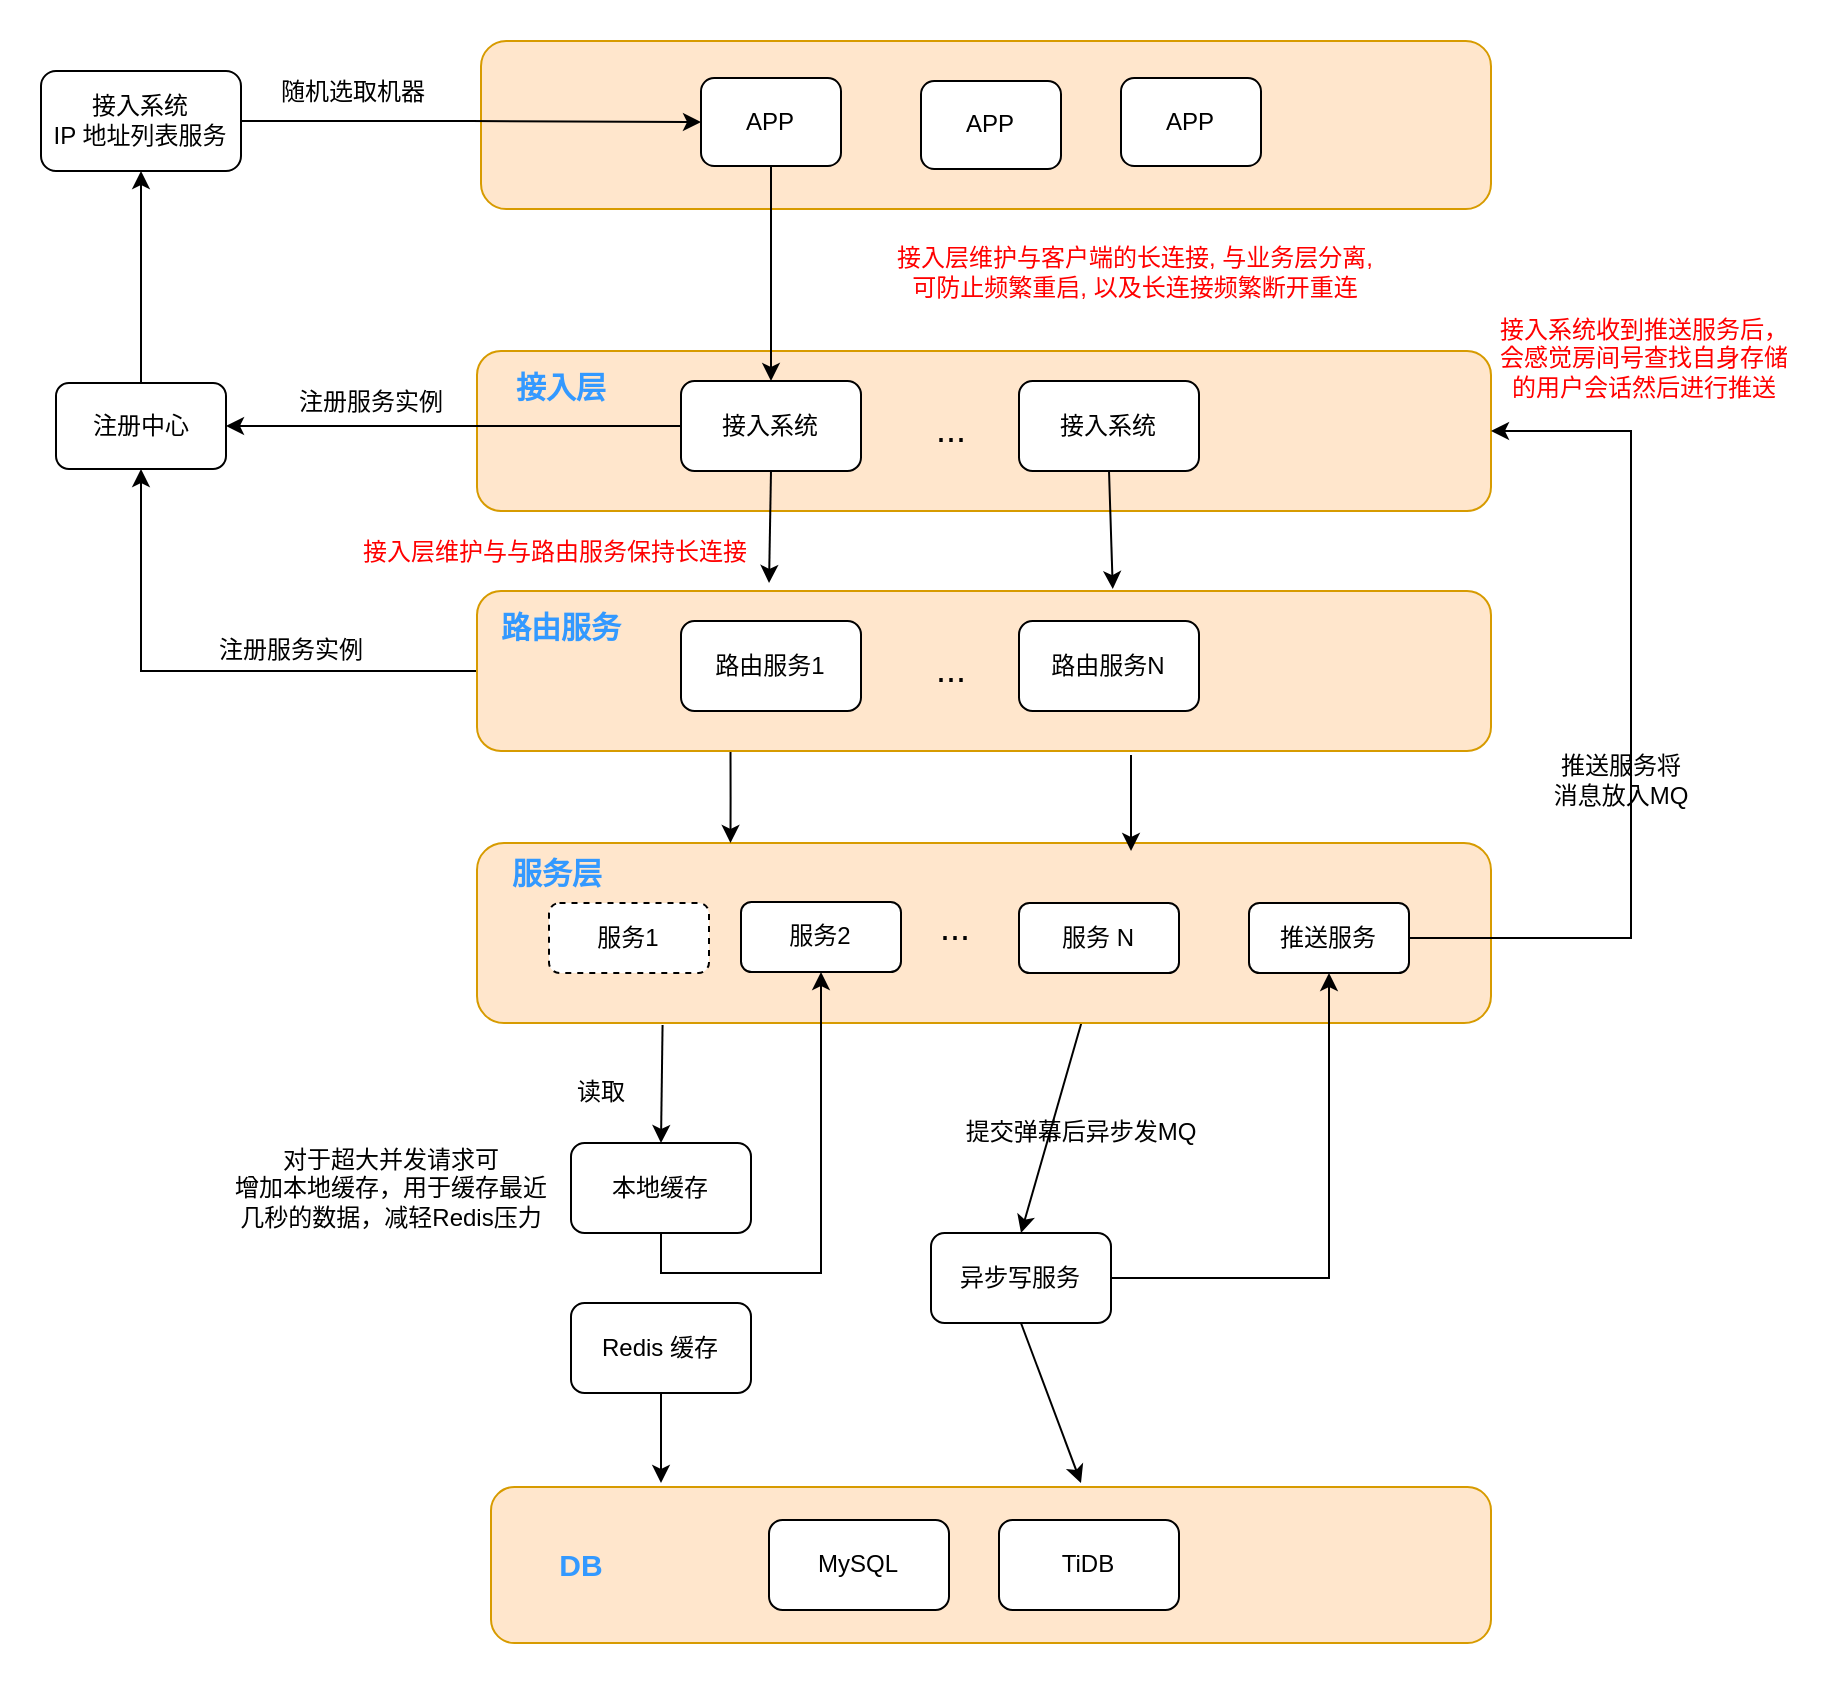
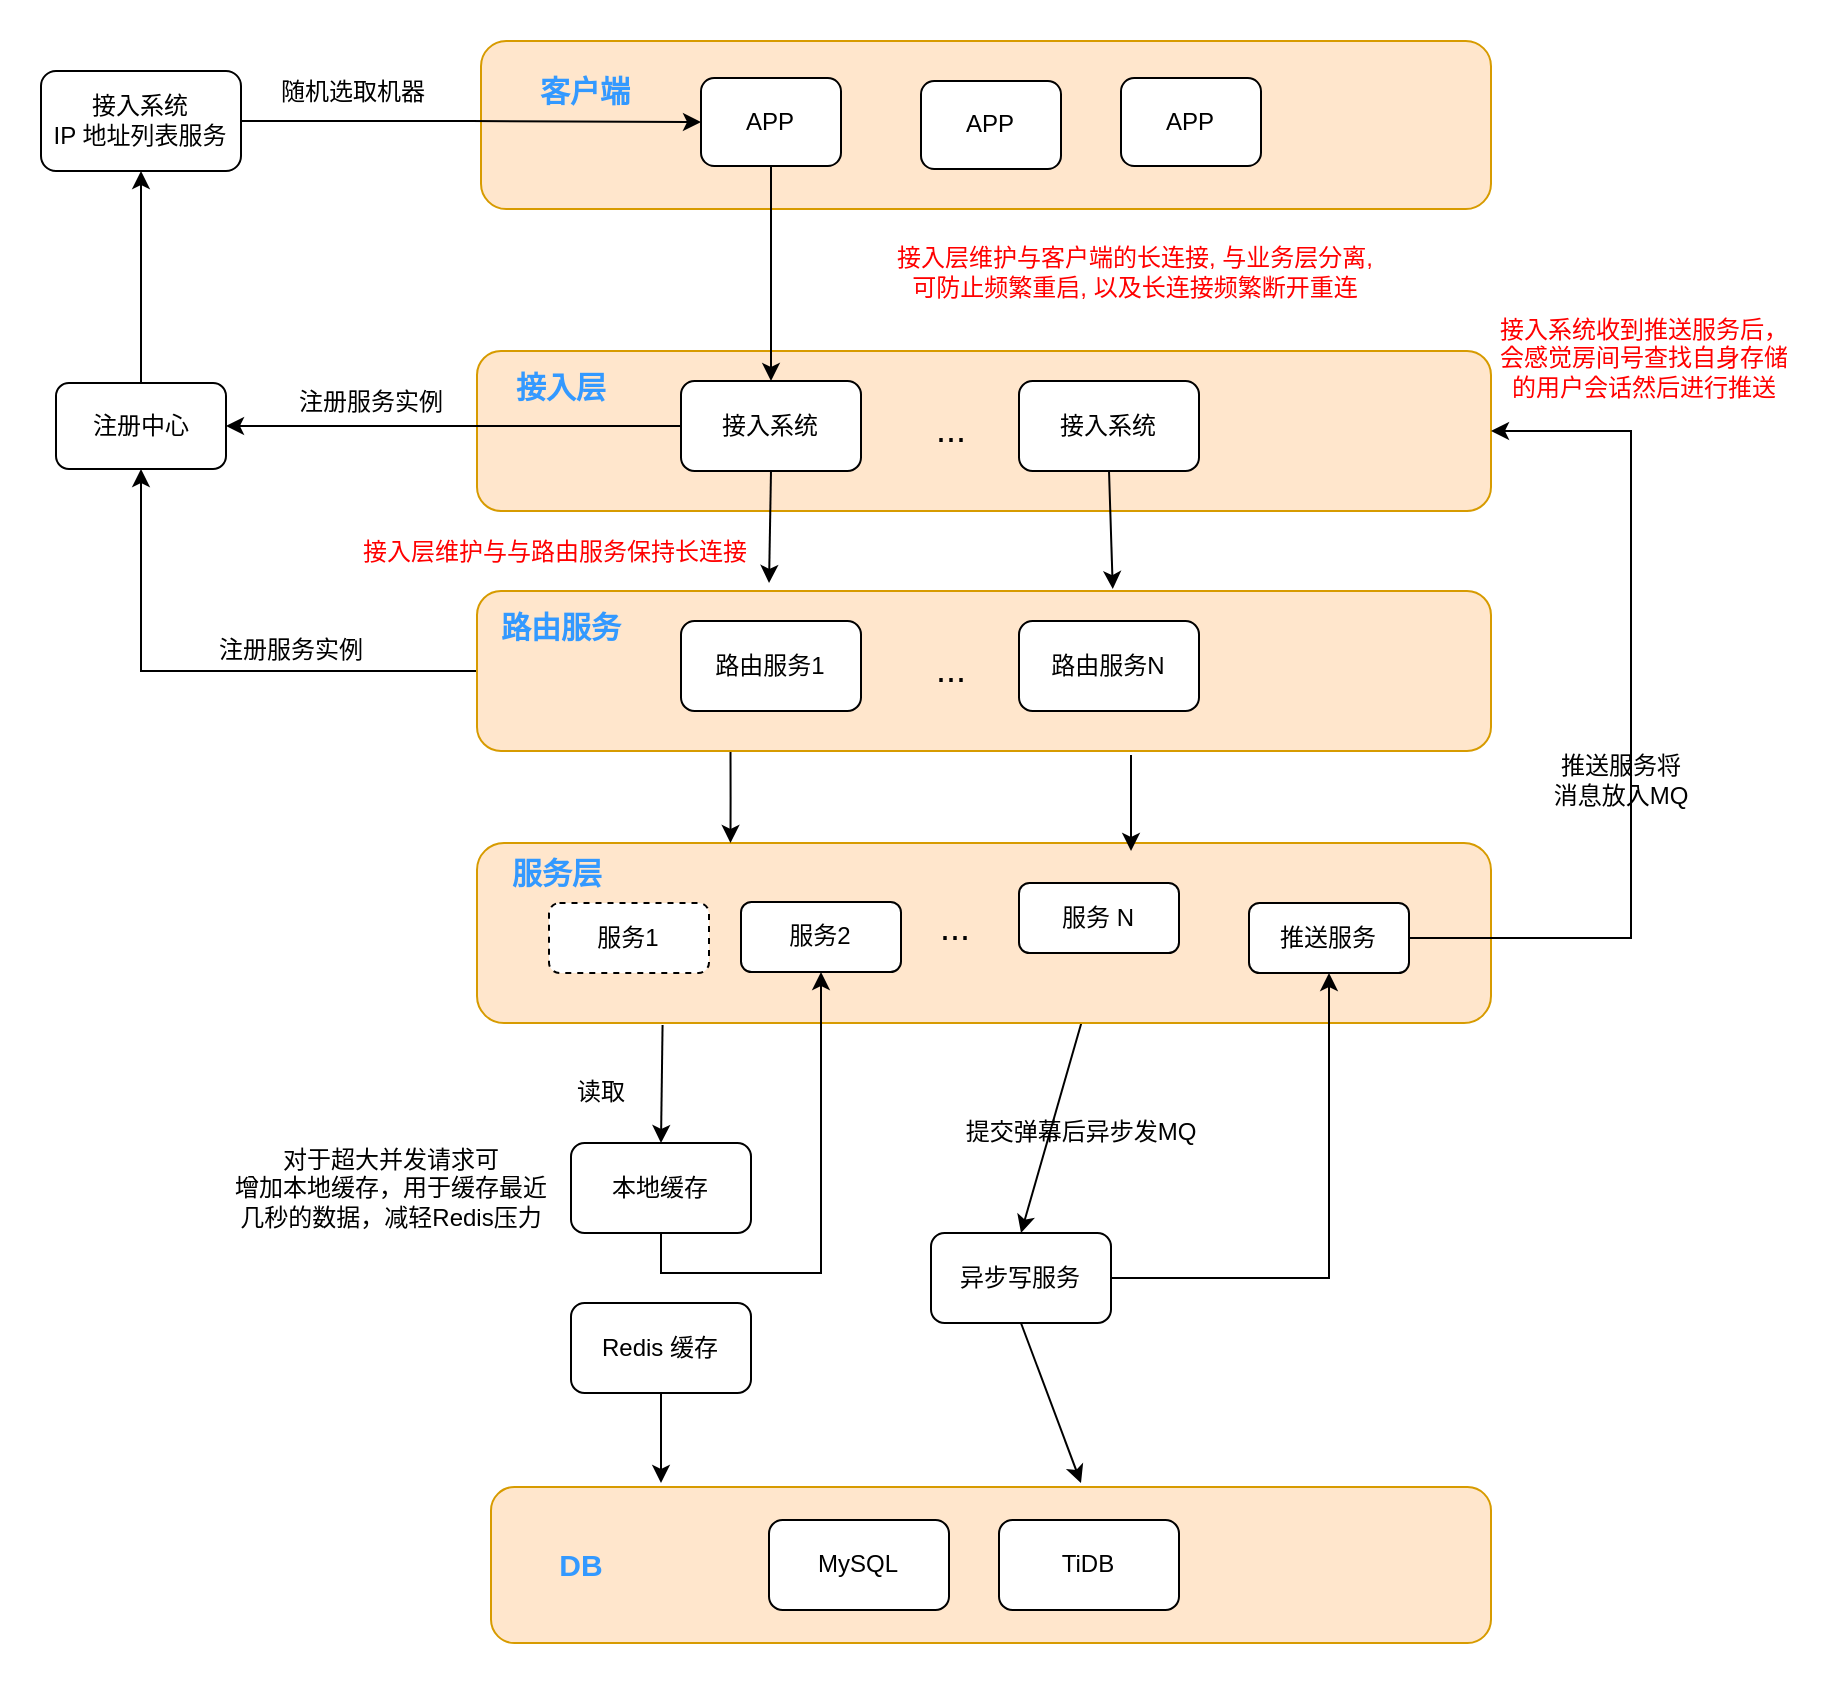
node "客户端": added
node "服务 N": moved (1099, 938) -> (1099, 918)
